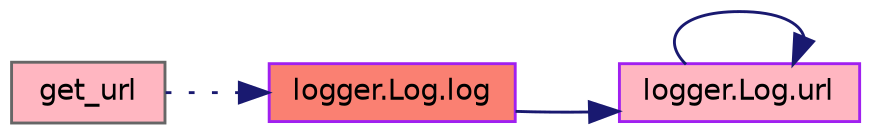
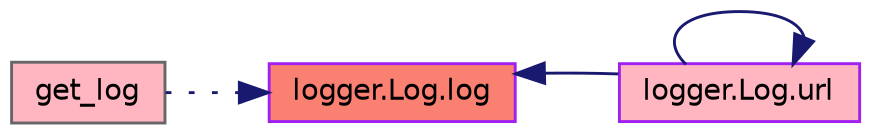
node "get_url": label "get_url" -> "get_log"
edge "logger.Log.log" -> "logger.Log.url": reversed
